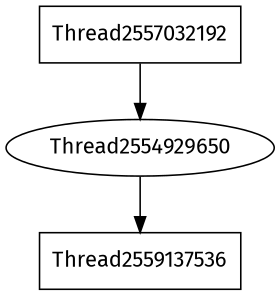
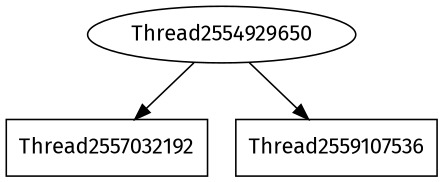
edge "Thread2557032192" -> "Thread2554929650": reversed
node "Thread2559137536": label "Thread2559137536" -> "Thread2559107536"
